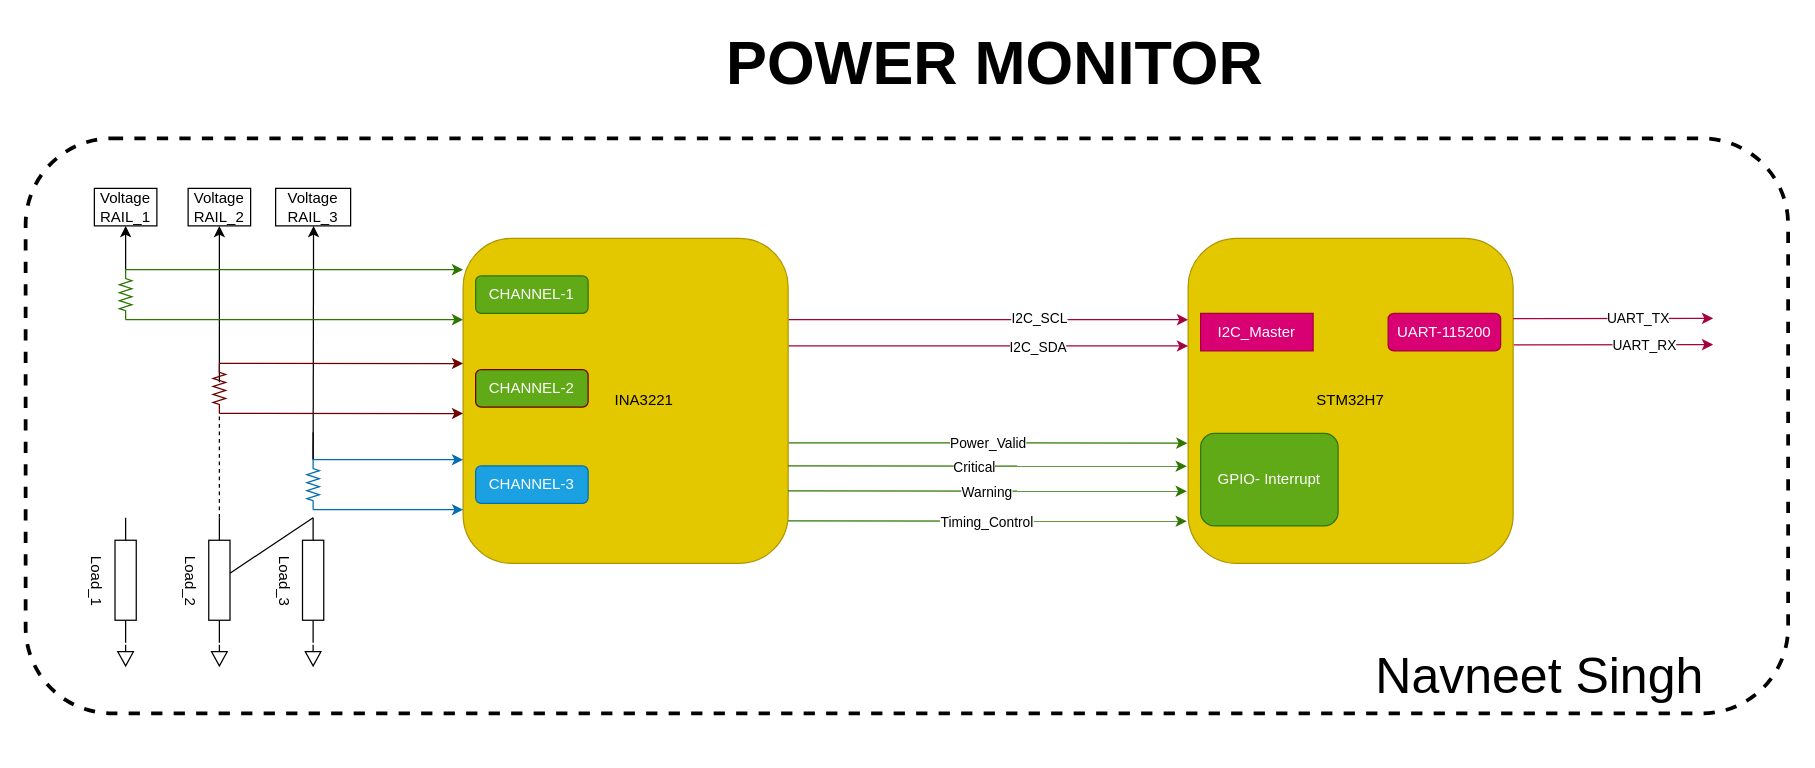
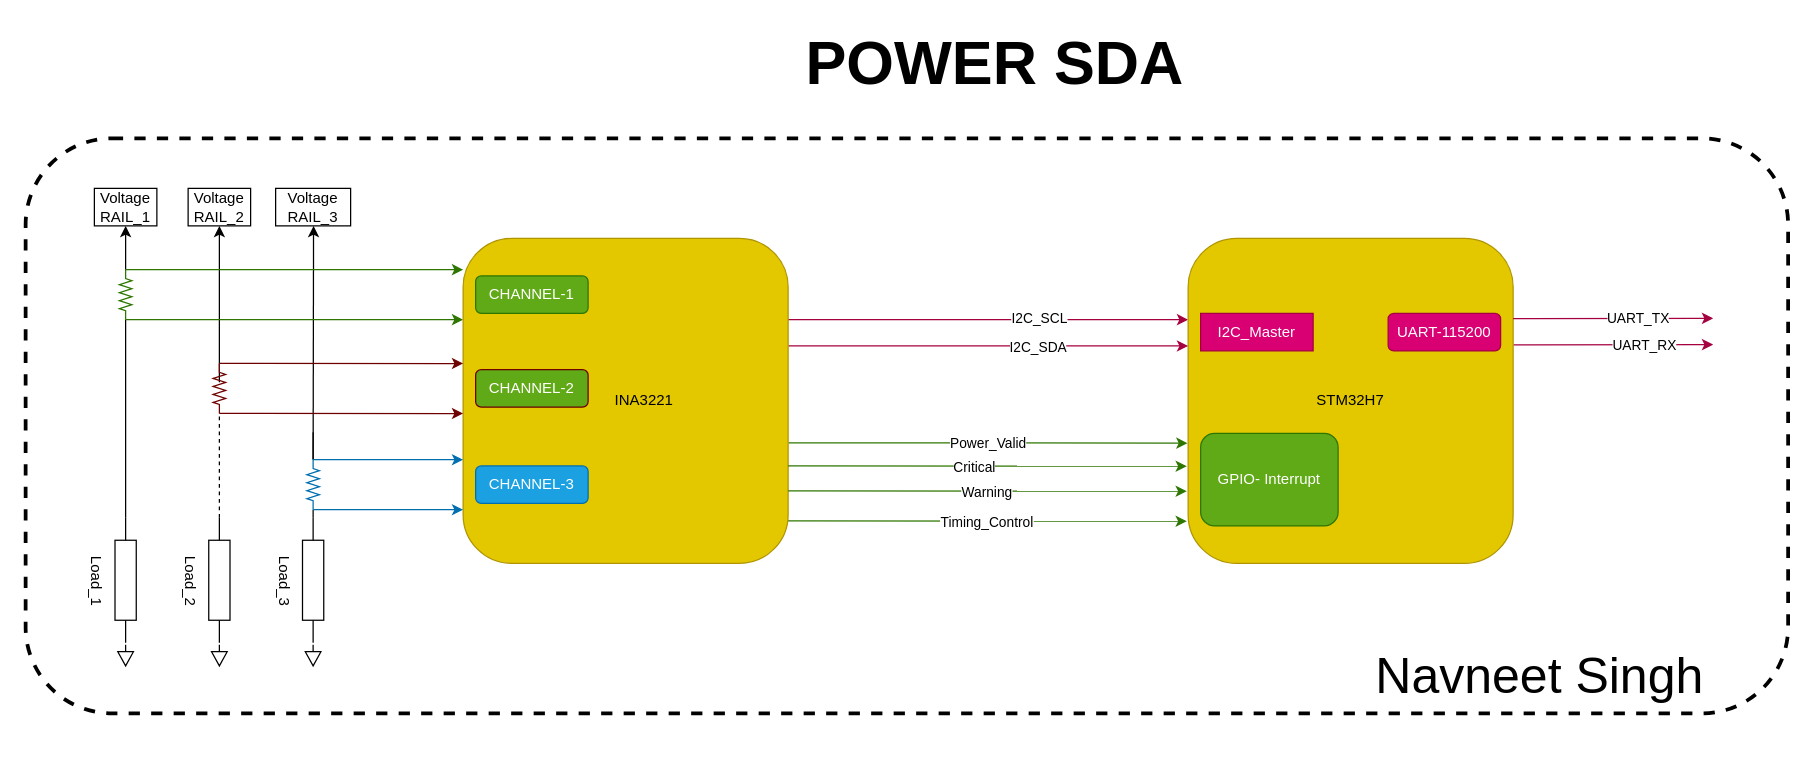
node "POWER MONITOR": label "POWER MONITOR" -> "POWER SDA"
edge "R_Sense_1" -- "Load_1": added
edge "Load_2" -- "Load_3": now "R_Sense_3" -- "Load_3"
